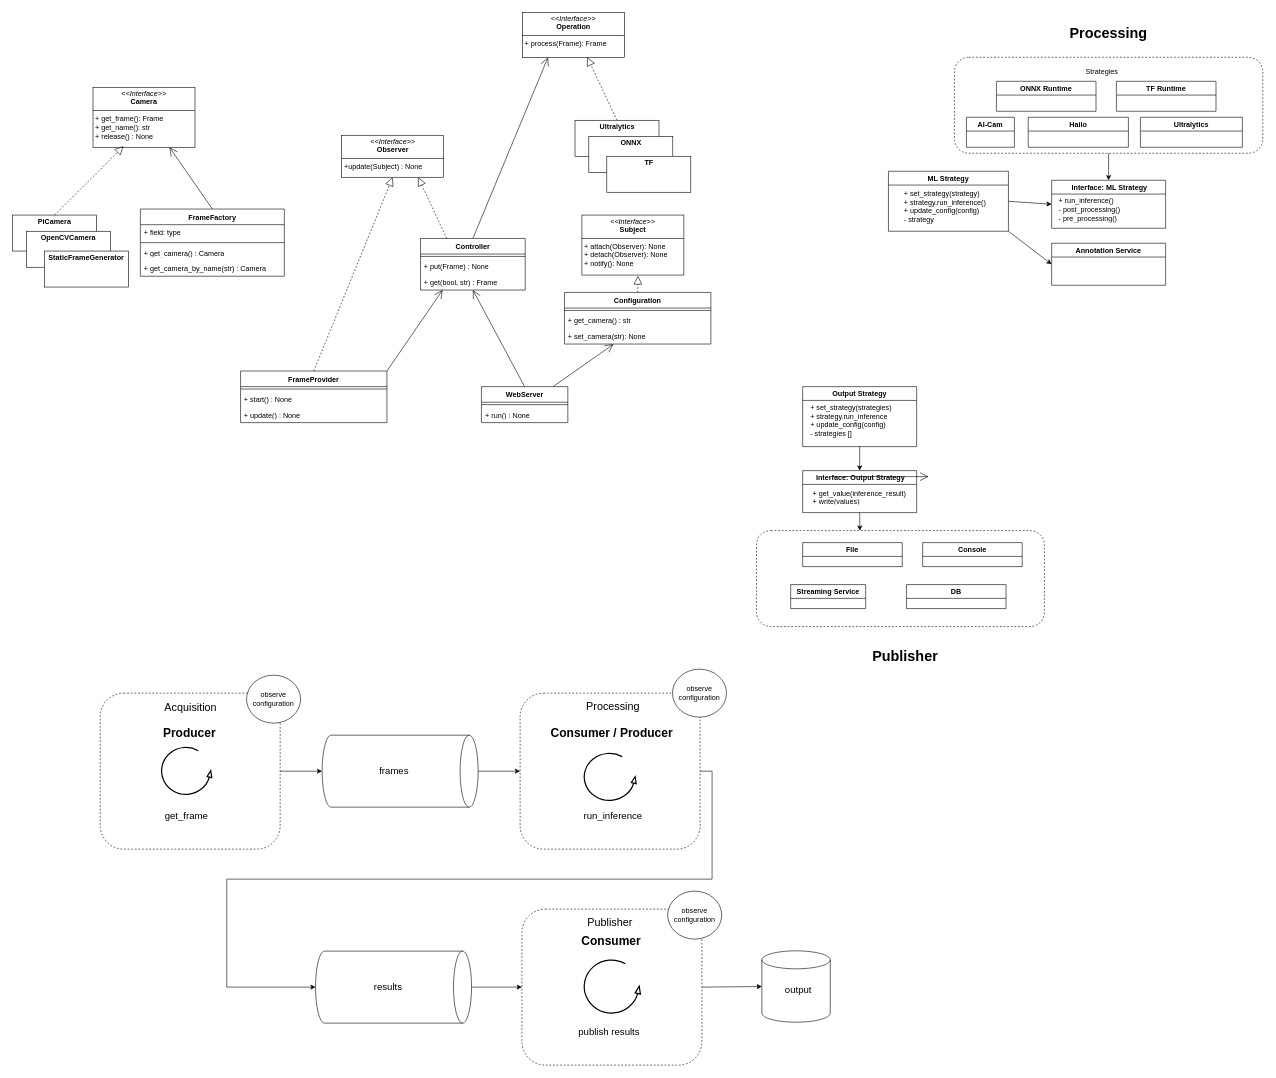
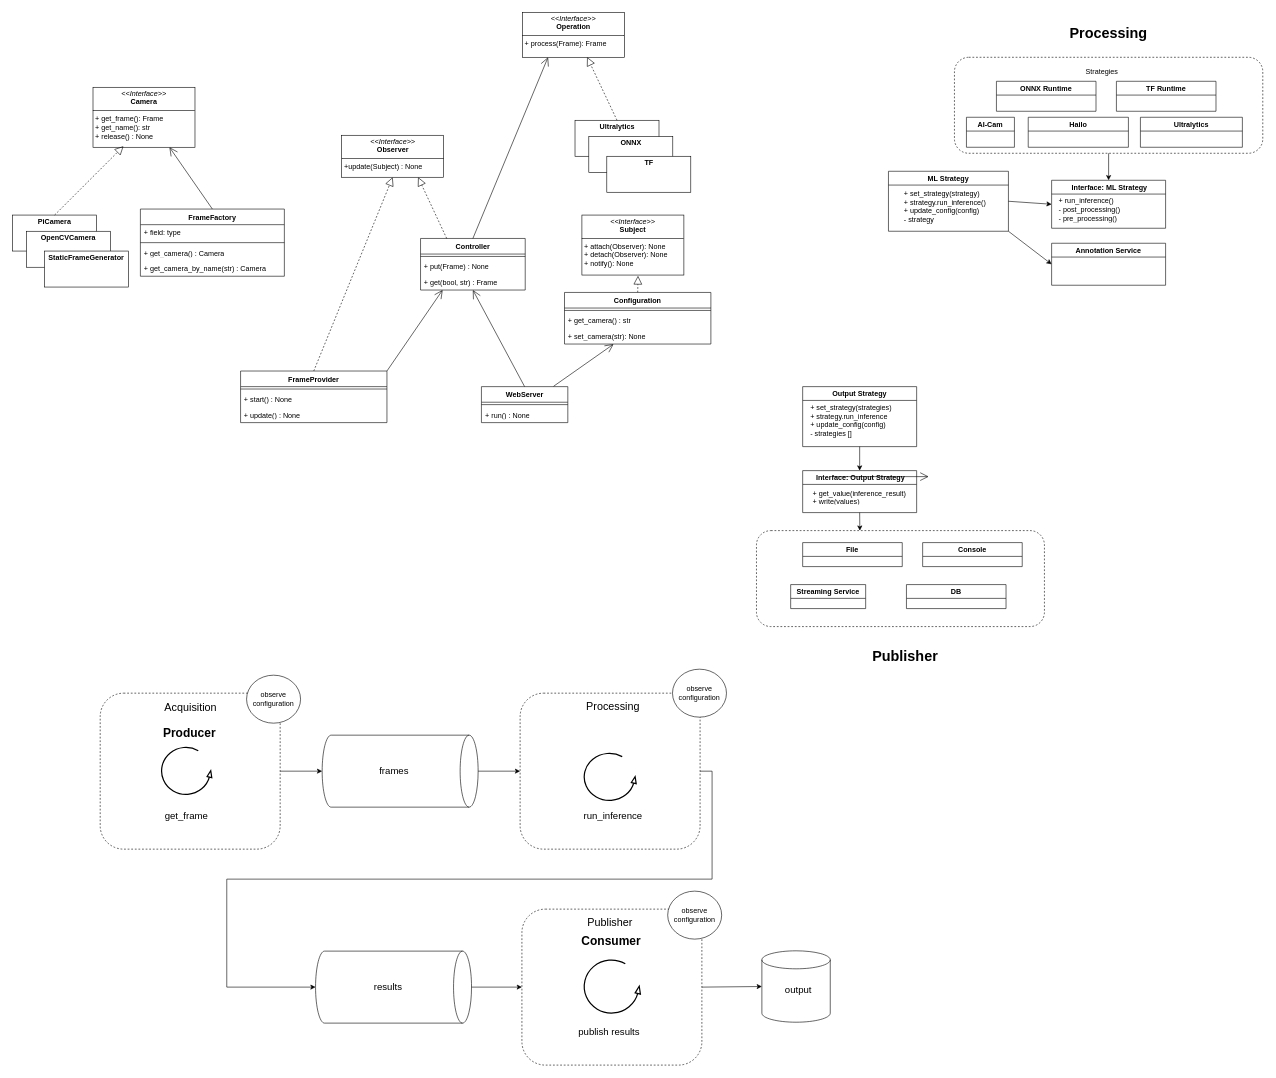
node "Consumer / Producer": removed
